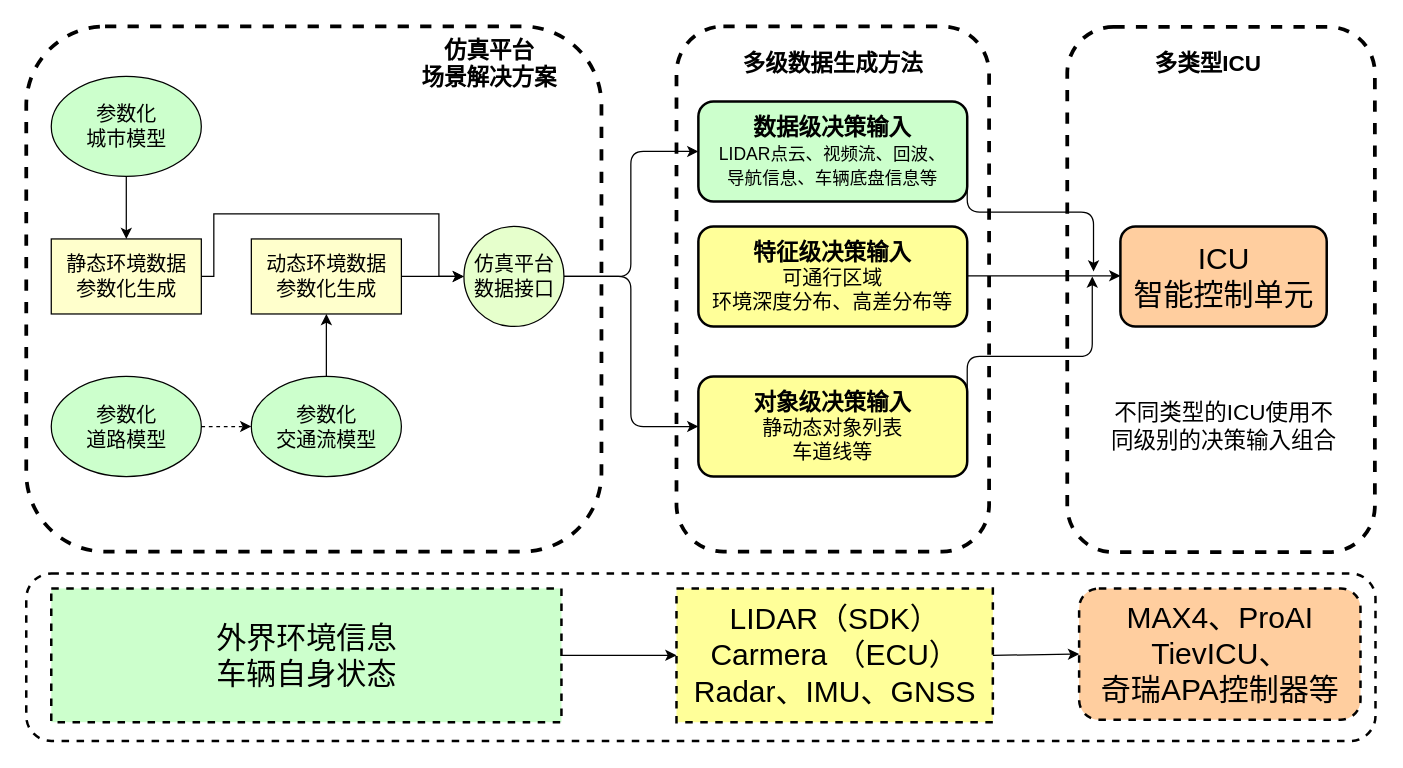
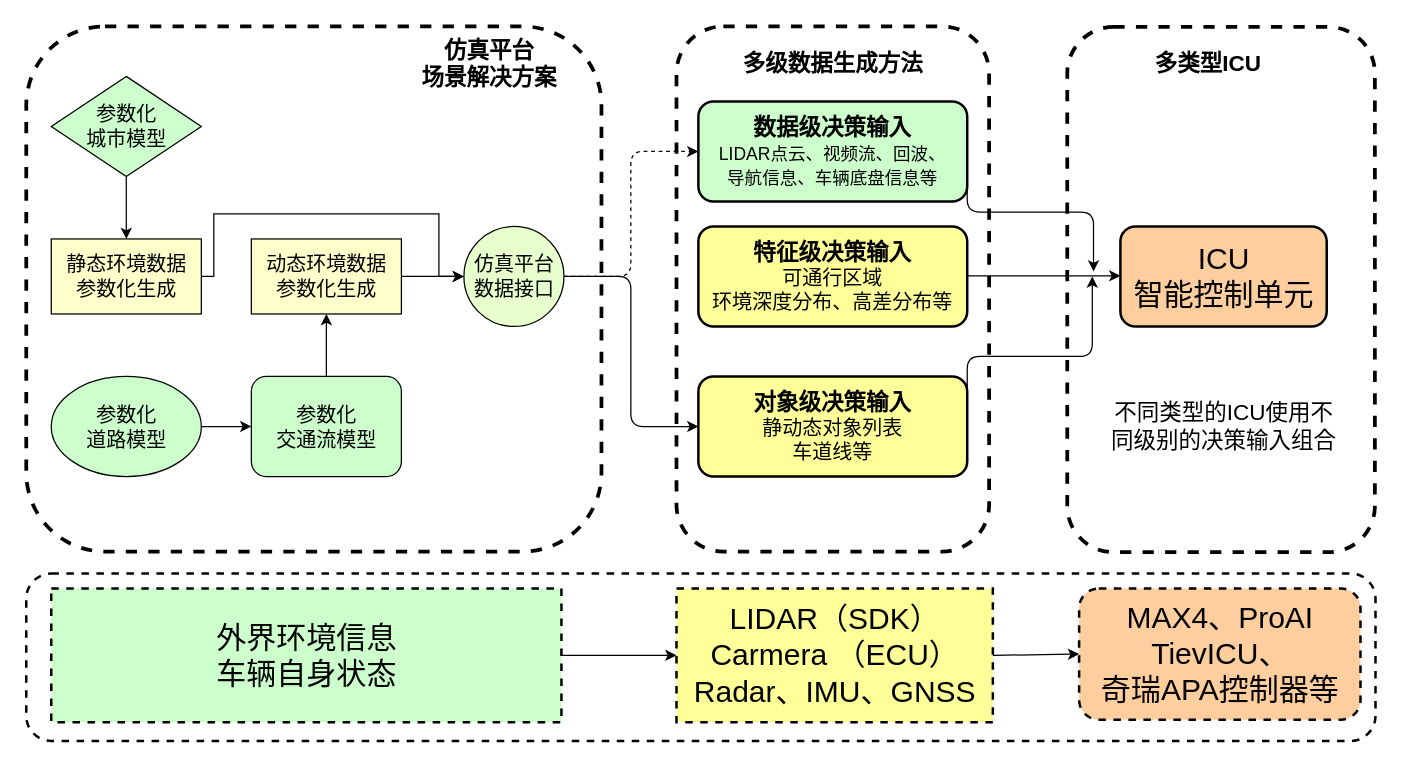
node "参数化 城市模型": shape ellipse -> diamond
edge "仿真平台 数据接口" -> "数据级决策输入 LIDAR点云、视频流、回波、 导航信息、车辆底盘信息等": style solid -> dashed
edge "参数化 道路模型" -> "参数化 交通流模型": style dashed -> solid
node "参数化 交通流模型": shape ellipse -> rounded rectangle
